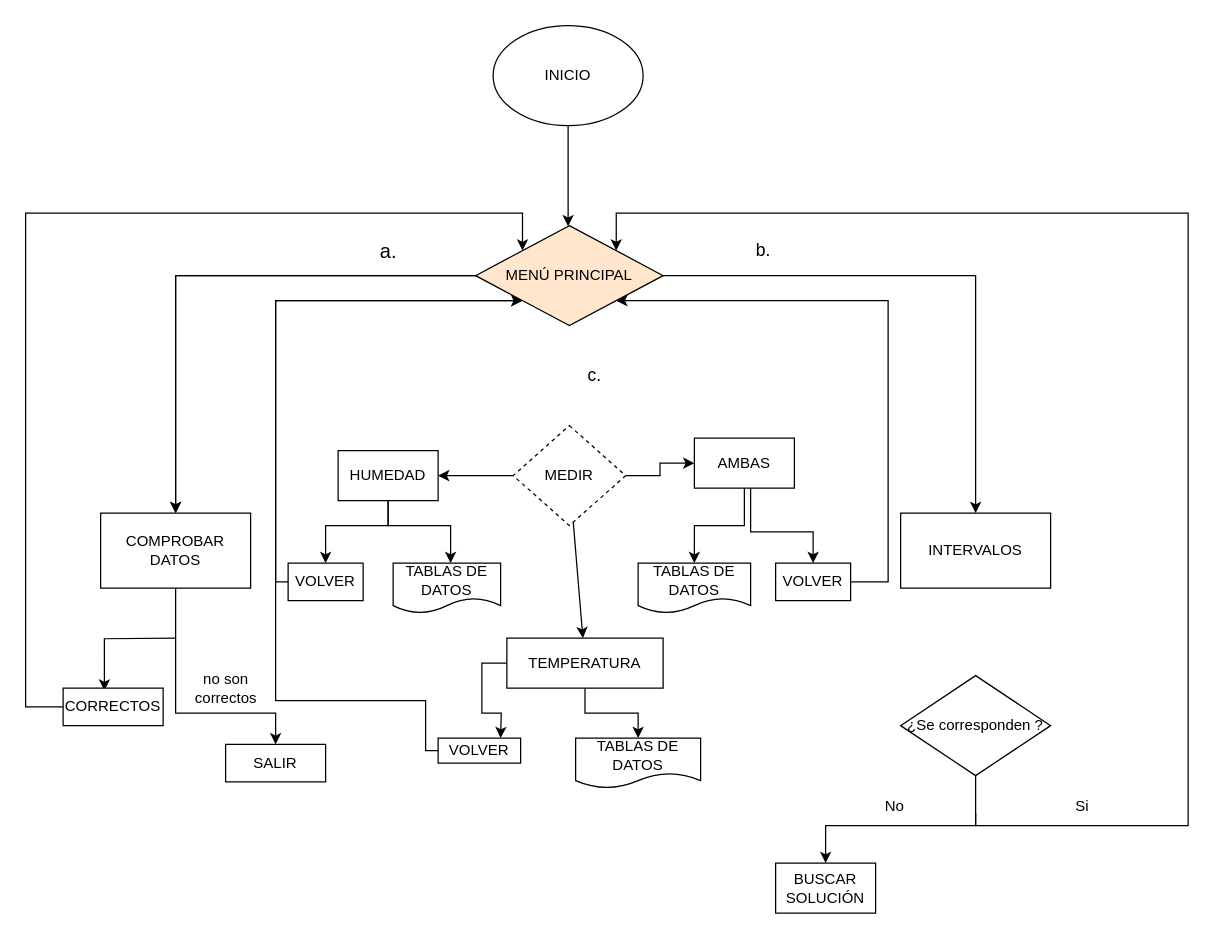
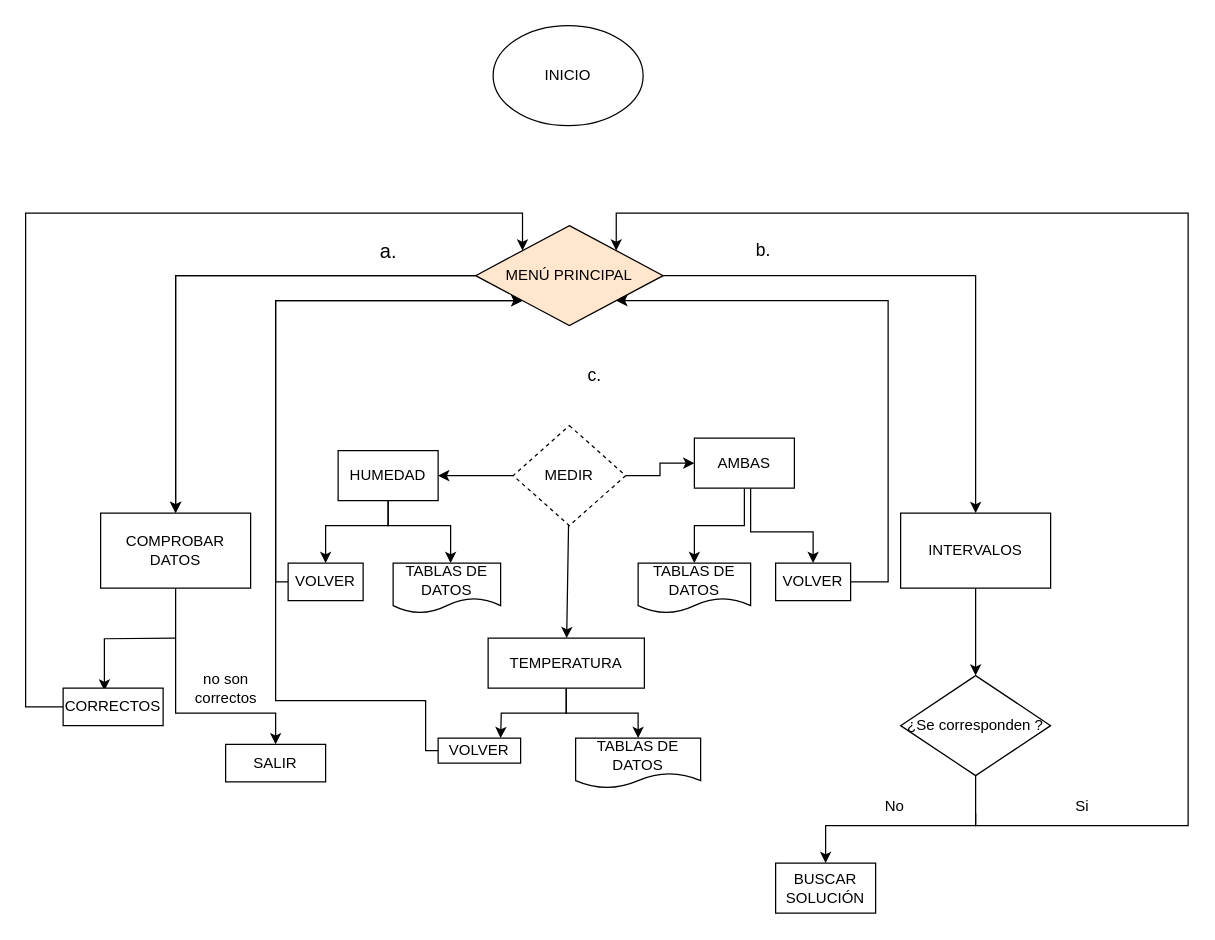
edge "INICIO" -> "MENÚ PRINCIPAL": removed
edge "INTERVALOS" -> "¿Se corresponden ?": added
node "TEMPERATURA": moved (585, 663) -> (566, 663)
